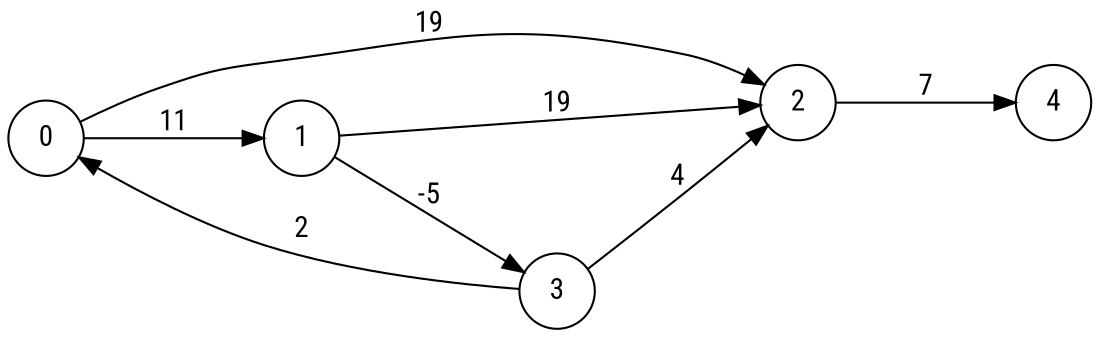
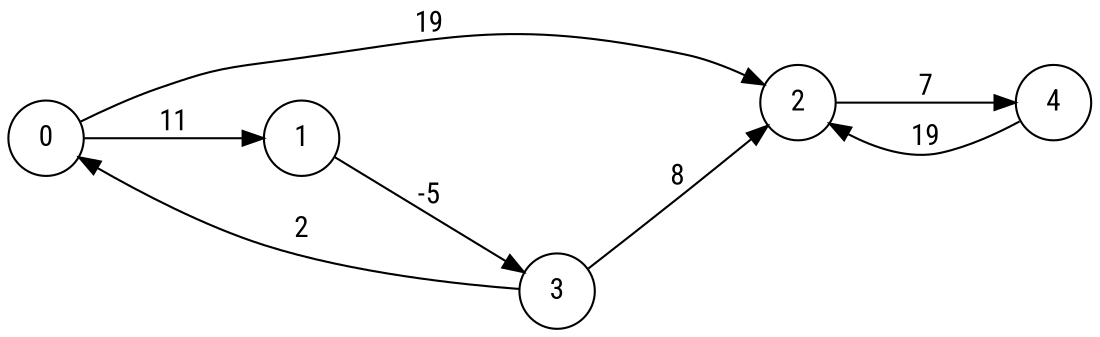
edge "1" -> "2": now "4" -> "2"
edge "3" -> "2": label "4" -> "8"
